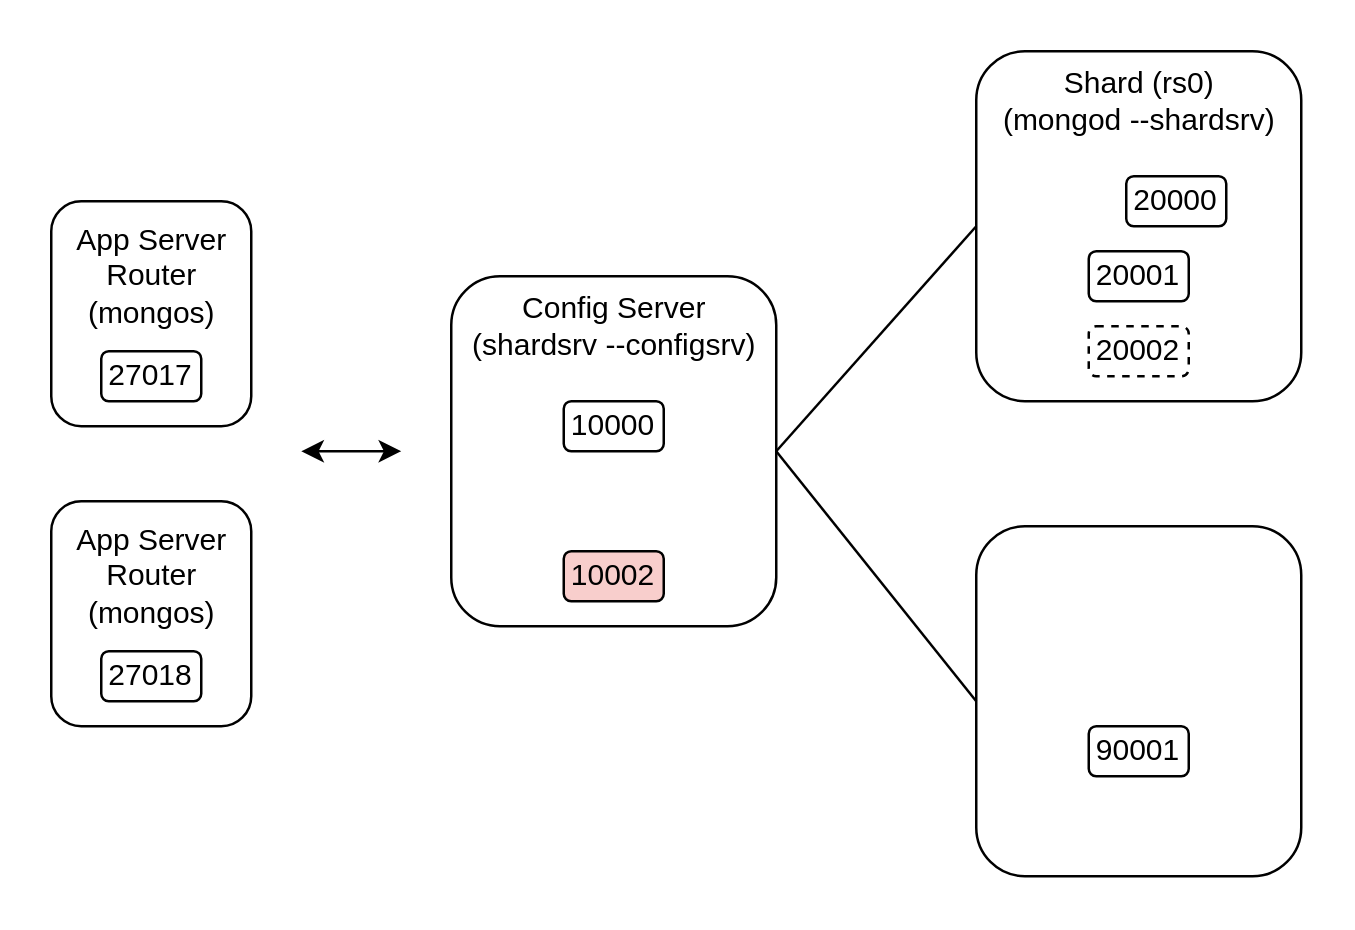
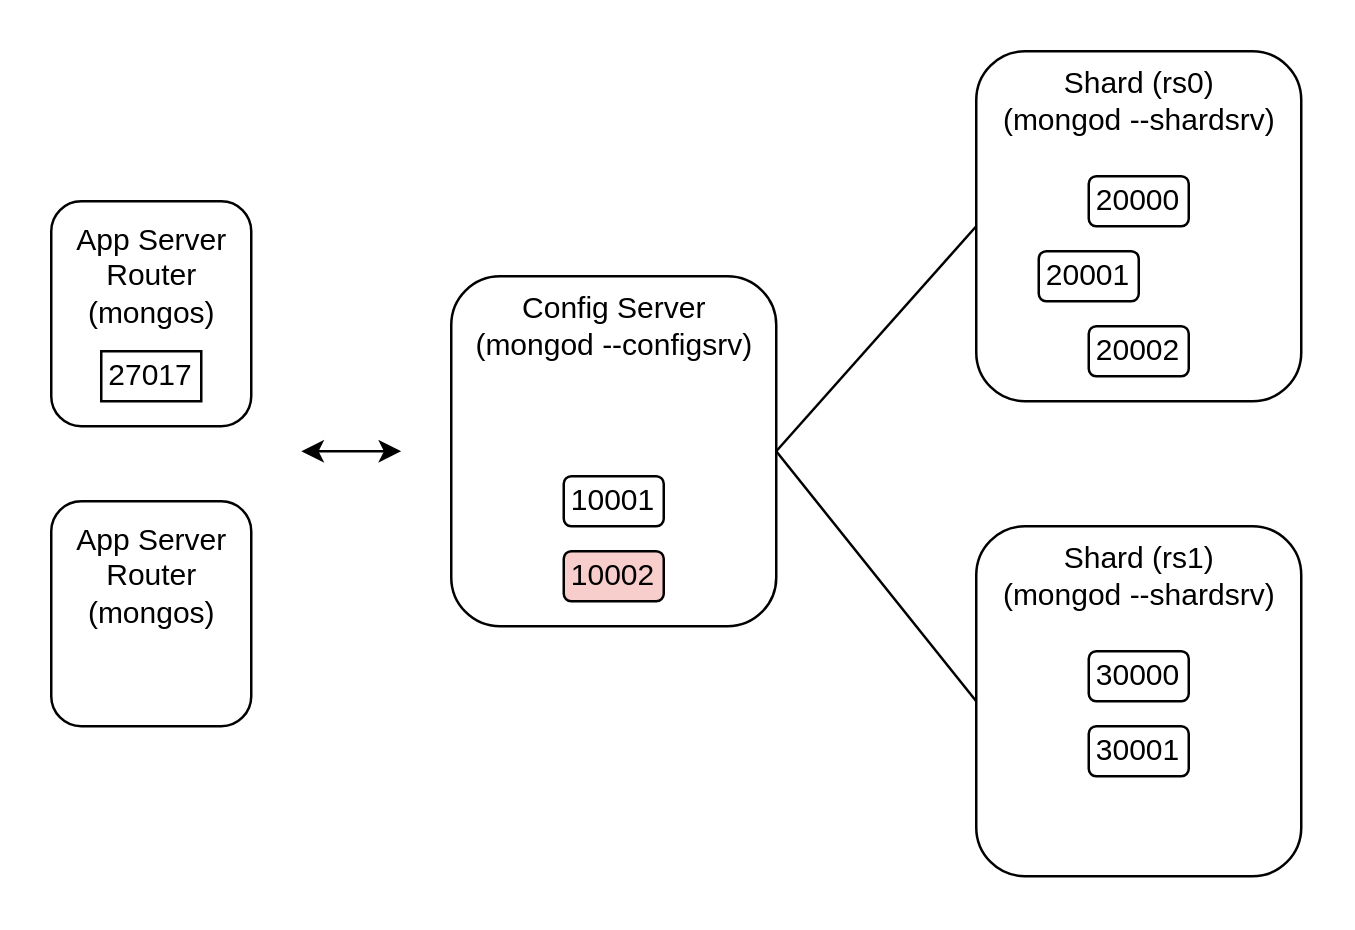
node "20000": moved (1176, 201) -> (1139, 201)
node "20001": moved (1139, 276) -> (1089, 276)
node "Config Server (shardsrv --configsrv)": label "Config Server (shardsrv --configsrv)" -> "Config Server (mongod --configsrv)"
node "20002": style dashed -> solid
node "27017": shape rounded rectangle -> rectangle
node "10000": removed
node "10001": added
node "Shard (rs1) (mongod --shardsrv)": added
node "27018": removed
node "30000": added
node "90001": label "90001" -> "30001"
